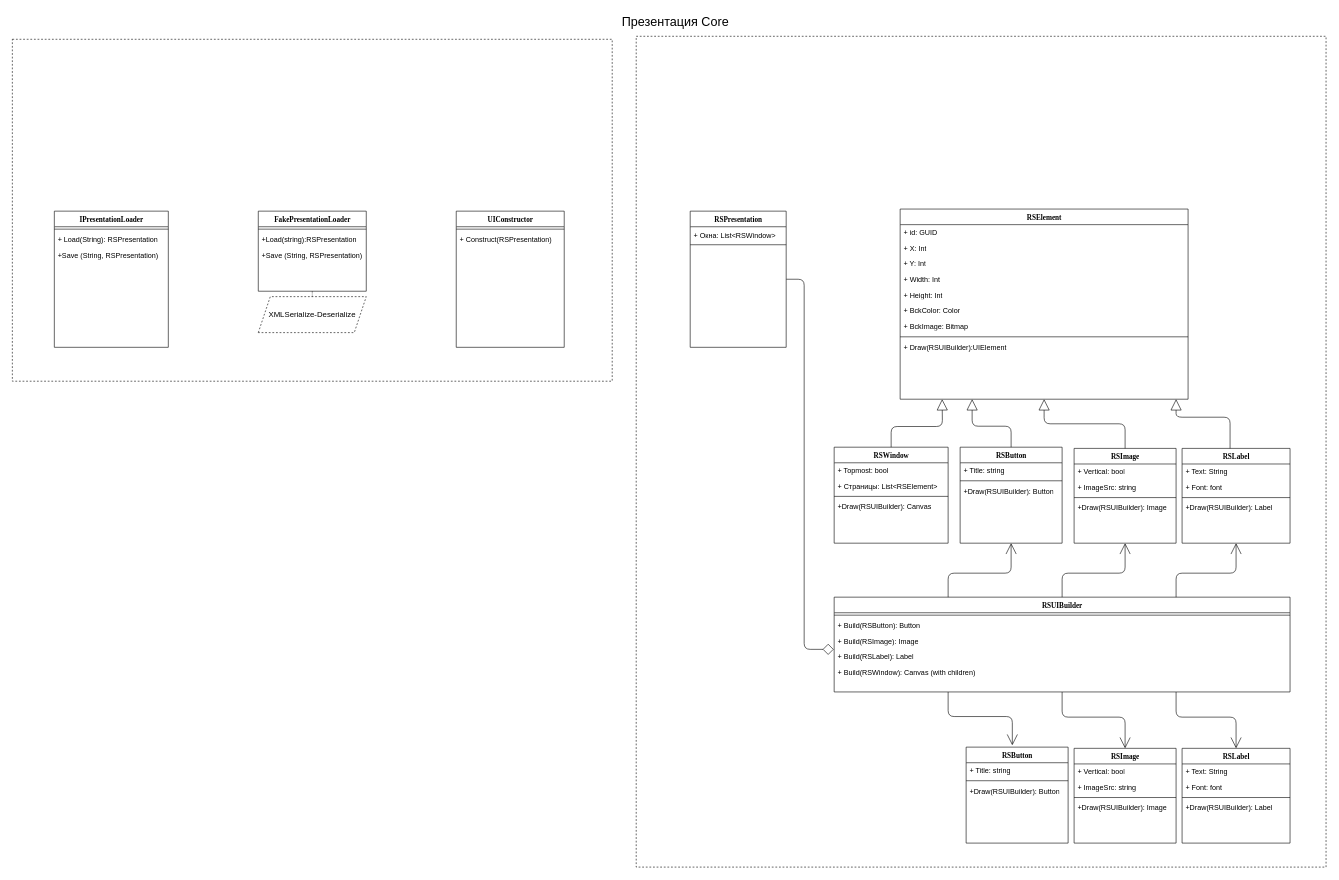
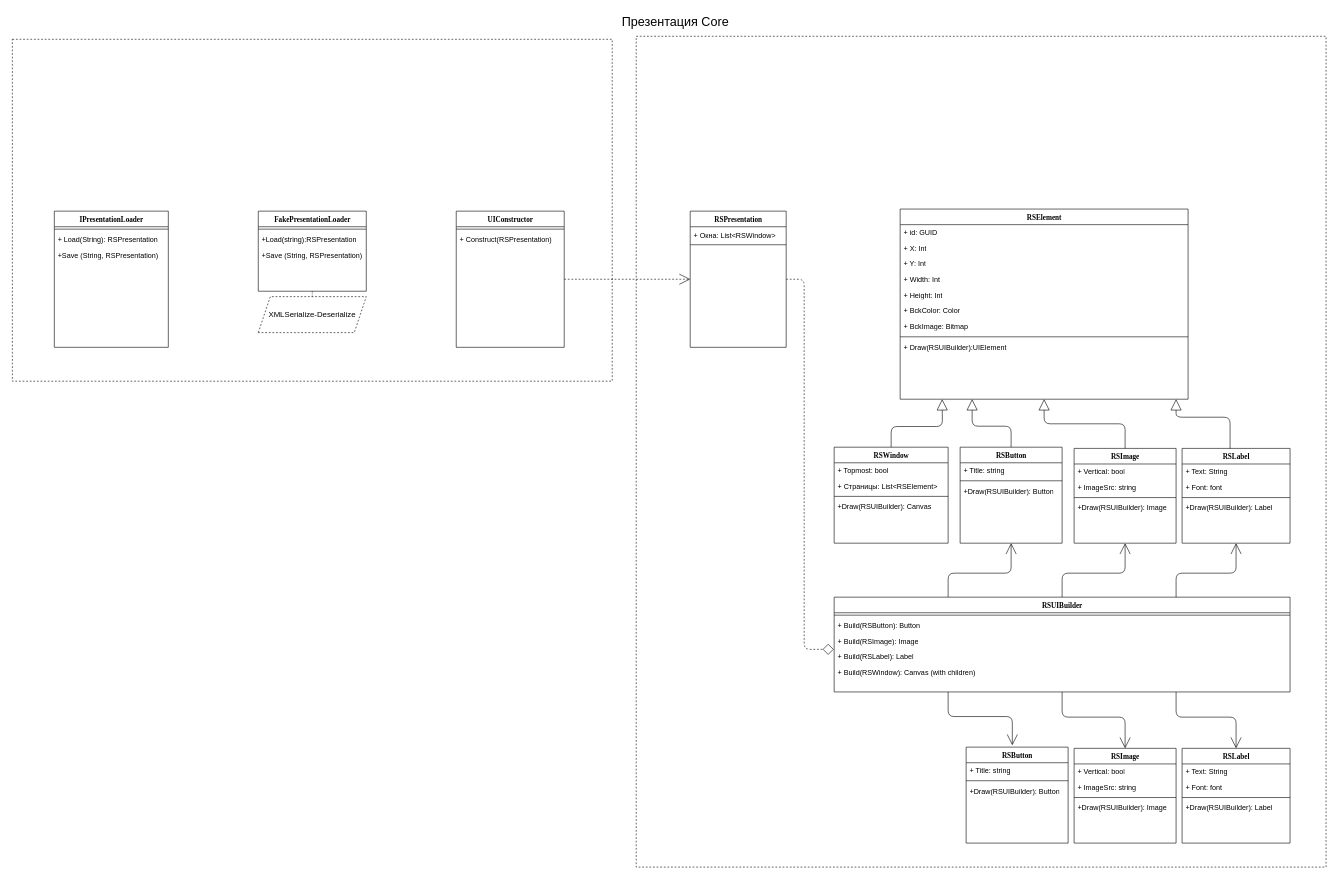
edge "UIConstructor" -> "RSPresentation": added
edge "RSPresentation" -> "+ Build(RSLabel): Label": style solid -> dashed
